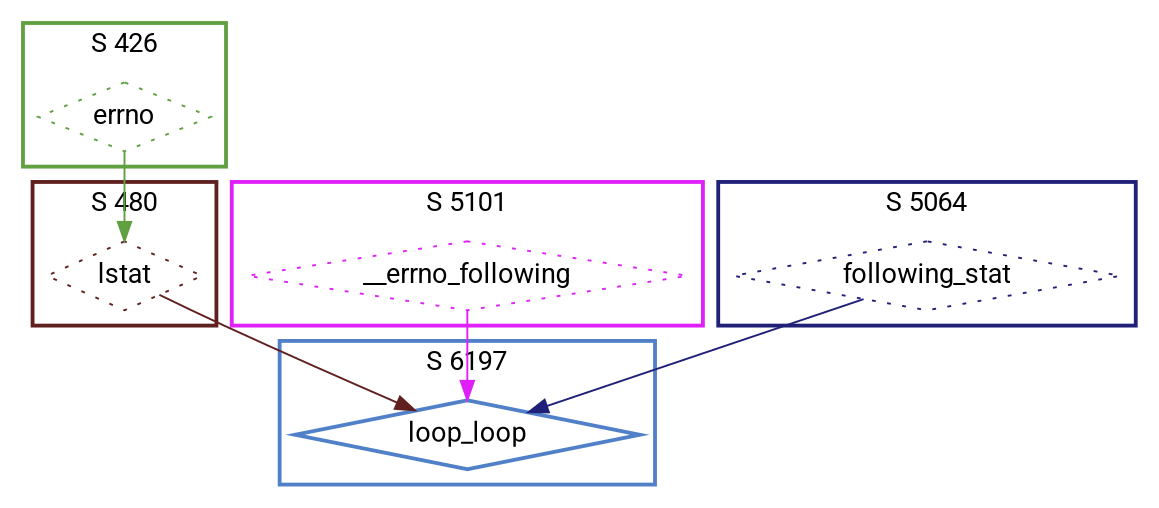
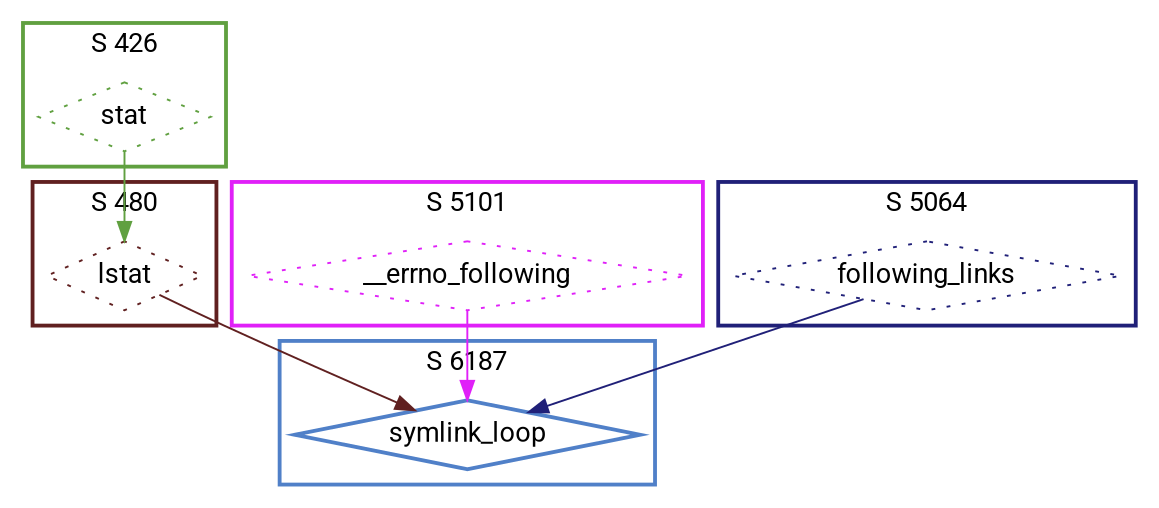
node "errno": label "errno" -> "stat"
node "following_stat": label "following_stat" -> "following_links"
cluster "S 6197": label "S 6197" -> "S 6187"
node "loop_loop": label "loop_loop" -> "symlink_loop"
